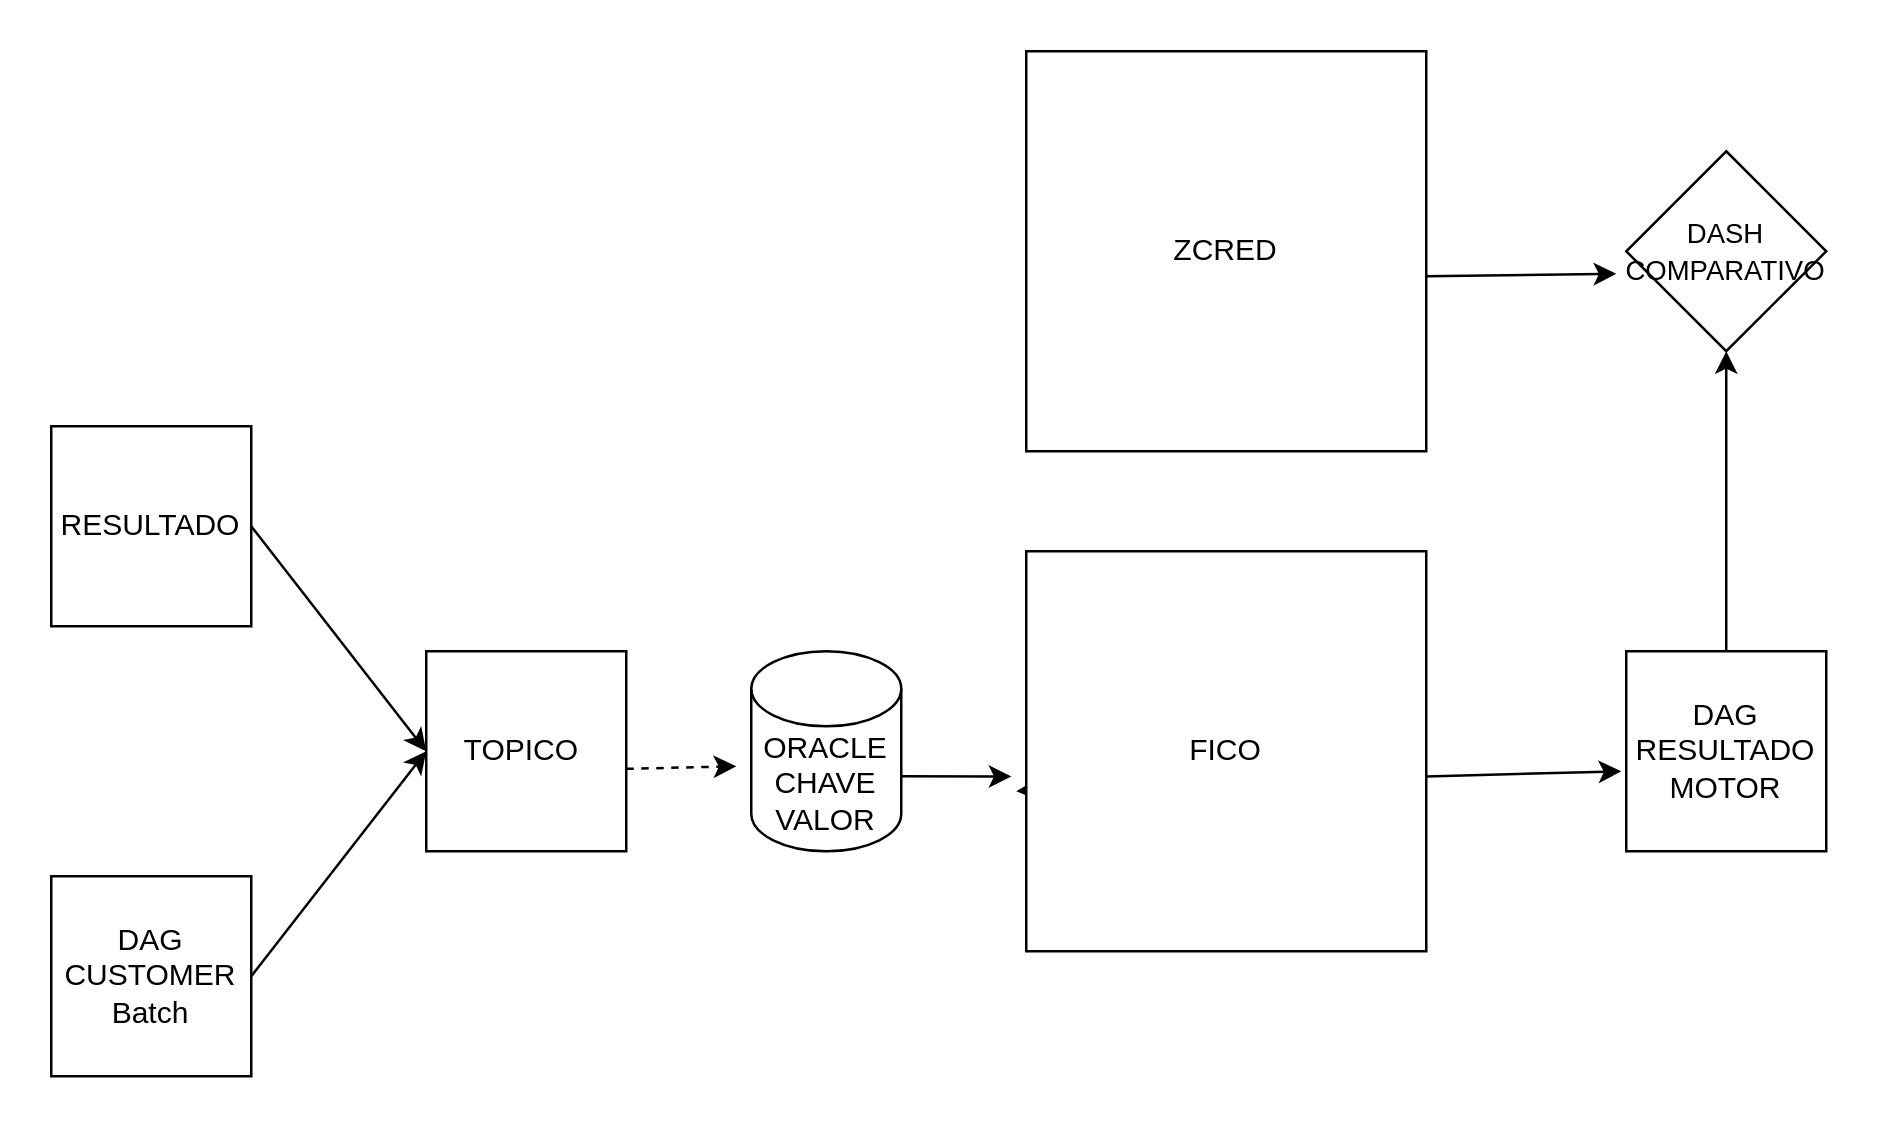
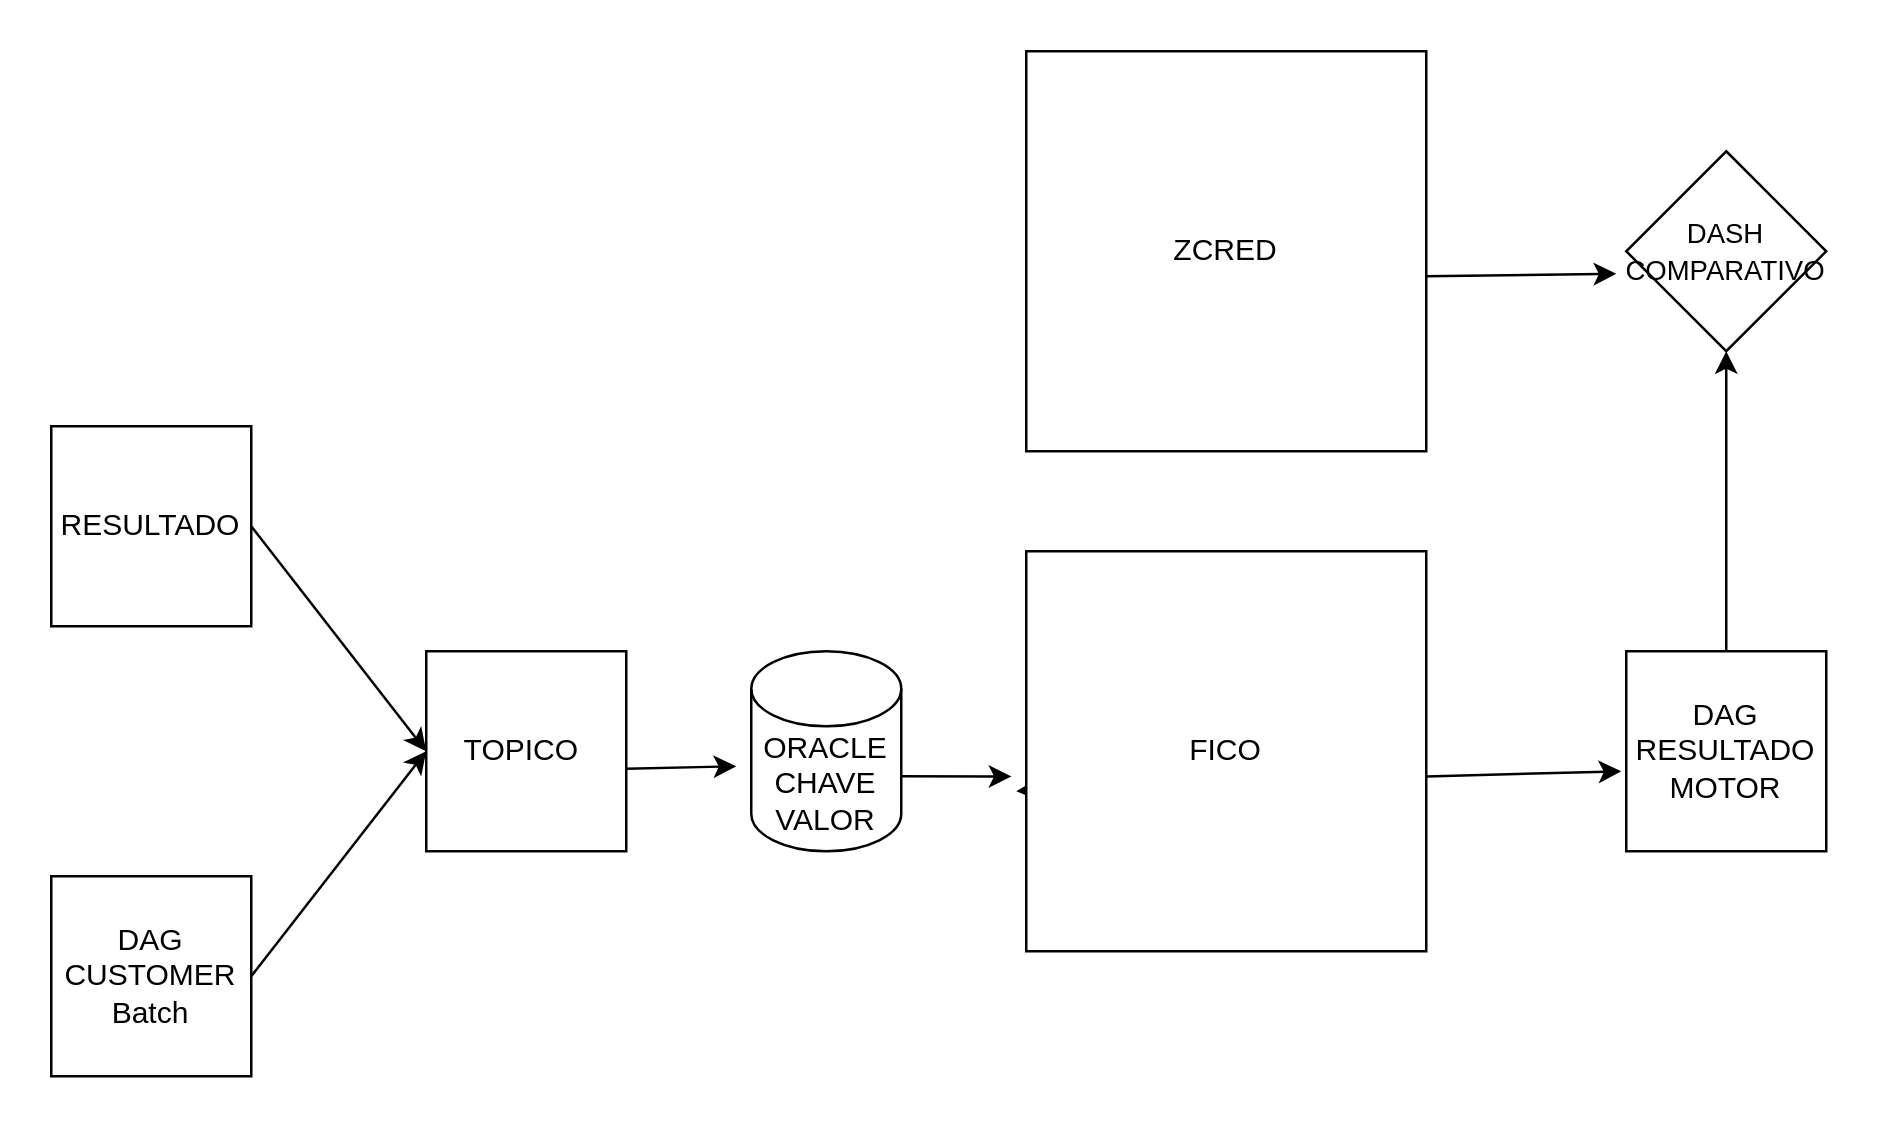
edge "TOPICO" -> "ORACLE CHAVE VALOR": style dashed -> solid
